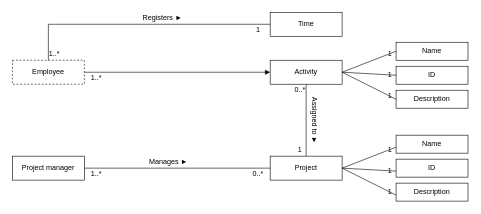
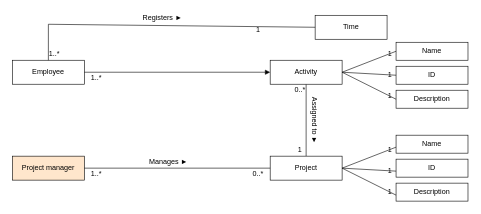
node "Time": moved (306, 24) -> (351, 27)
node "Employee": style dashed -> solid
node "Project manager": fillcolor #ffffff -> #ffe6cc
